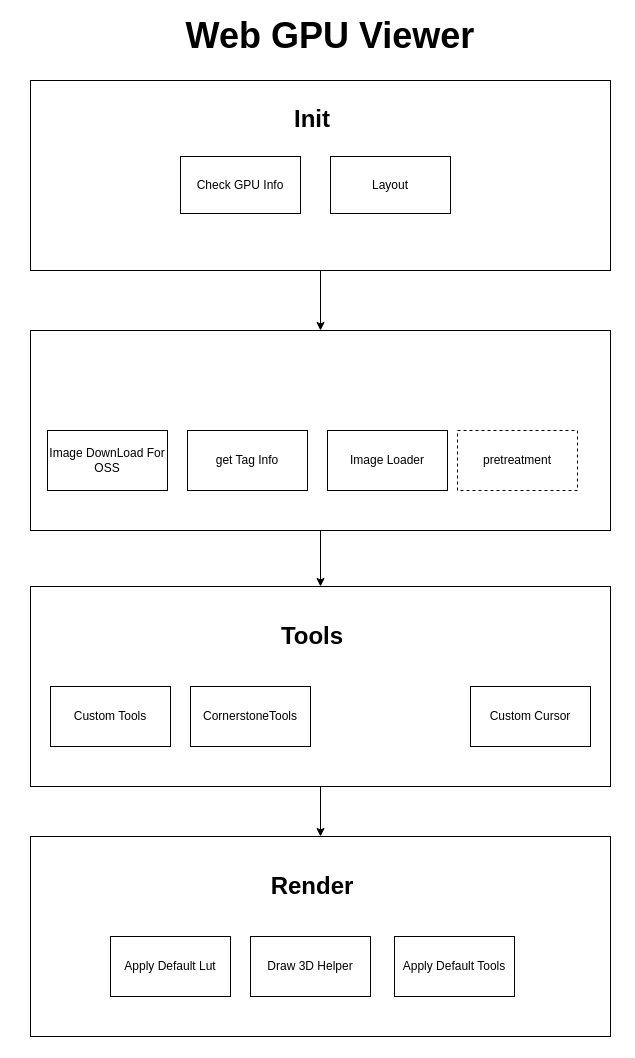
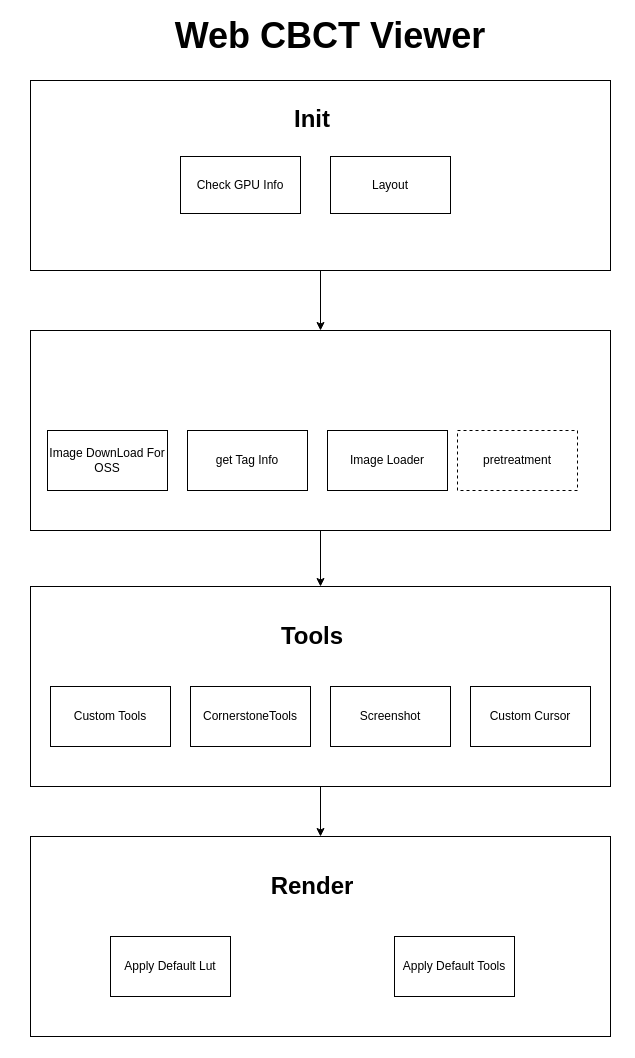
node "Web GPU Viewer": label "Web GPU Viewer" -> "Web CBCT Viewer"
node "Screenshot": added
node "Draw 3D Helper": removed
